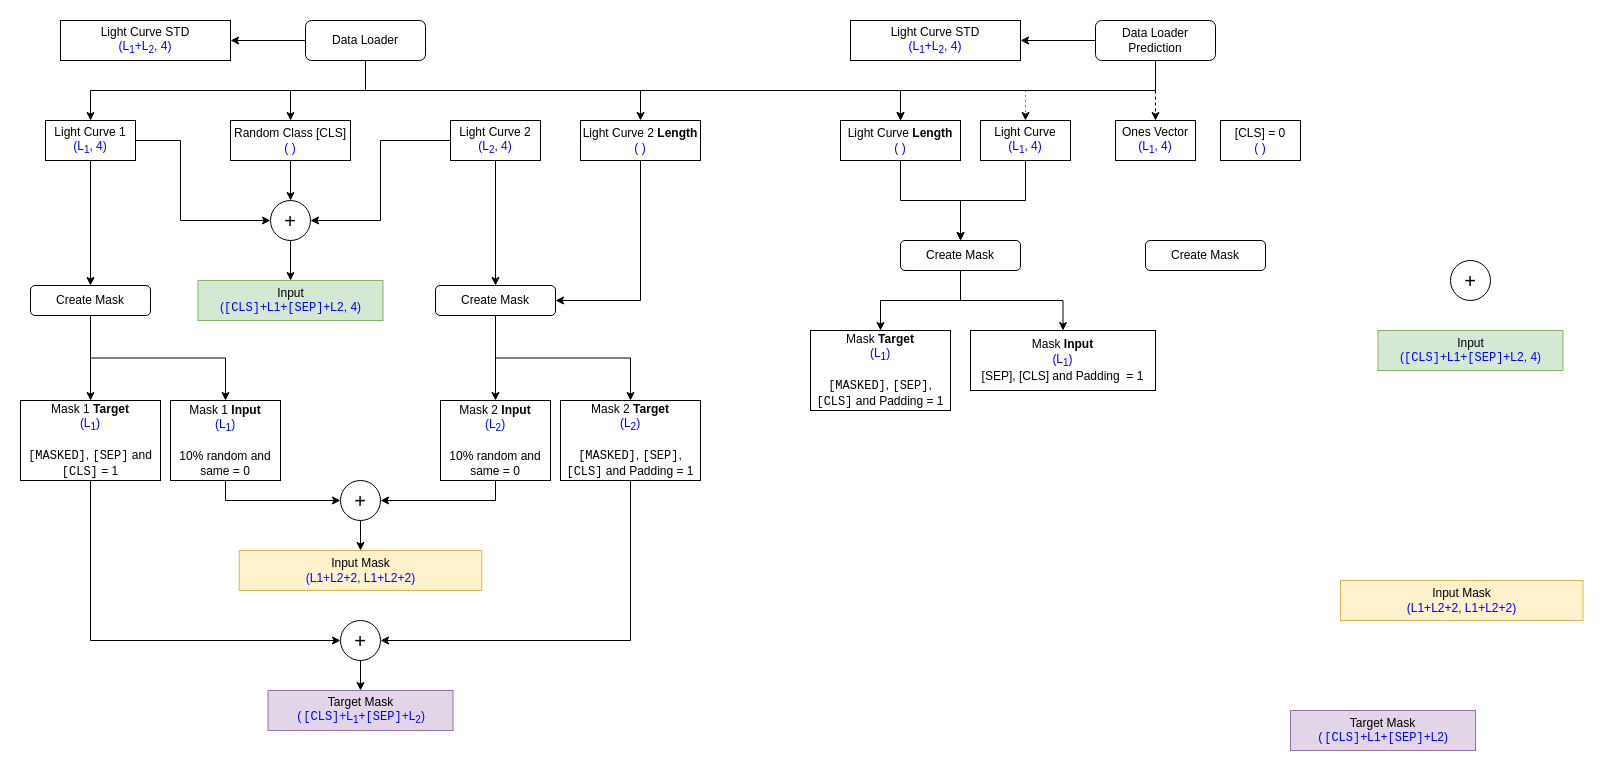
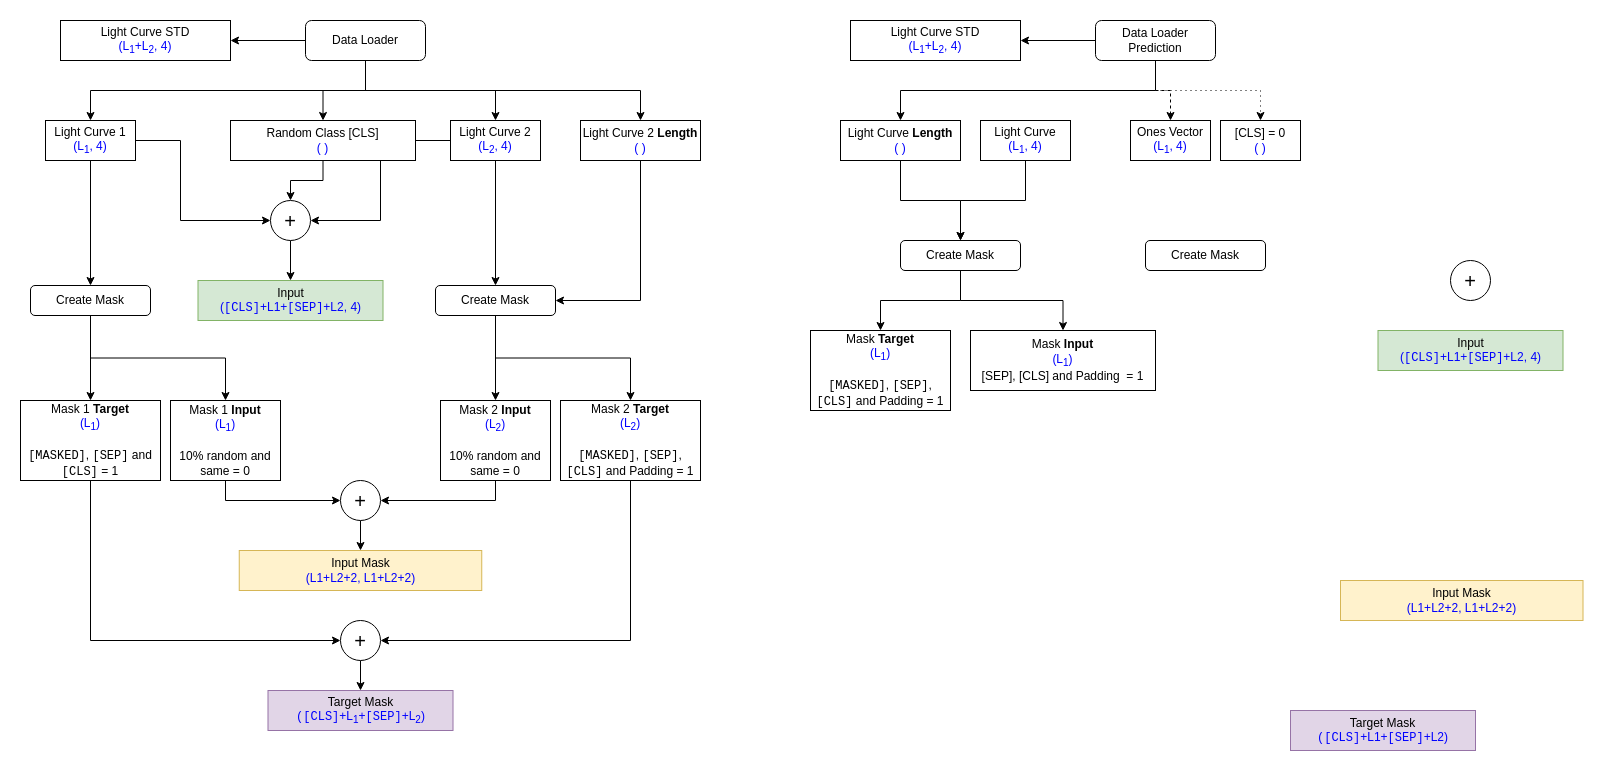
edge "Data Loader" -> "Light Curve Length ( )": now "Data Loader" -> "Light Curve 2 (L2, 4)"
edge "Data Loader Prediction" -> "Light Curve (L1, 4)": now "Data Loader Prediction" -> "[CLS] = 0 ( )"
node "Random Class [CLS] ( )": size 120x40 -> 185x40
node "Ones Vector (L1, 4)": moved (1156, 141) -> (1171, 141)
